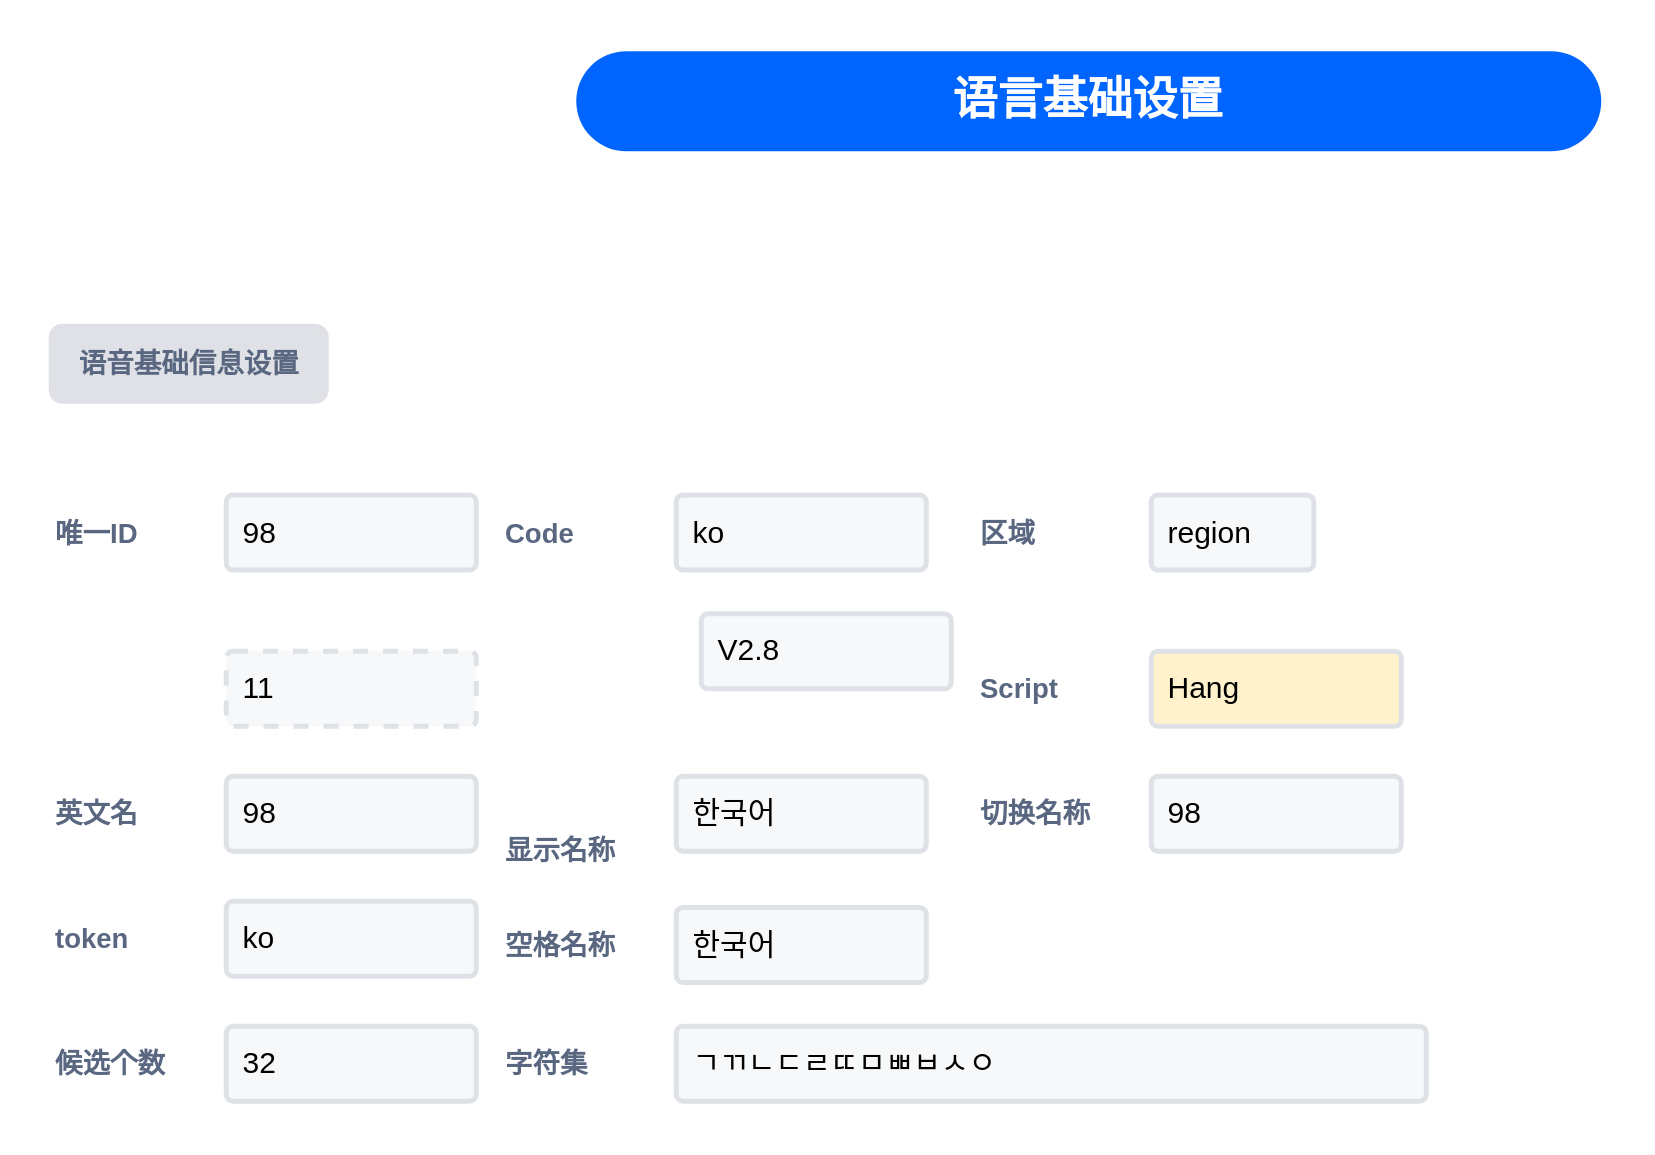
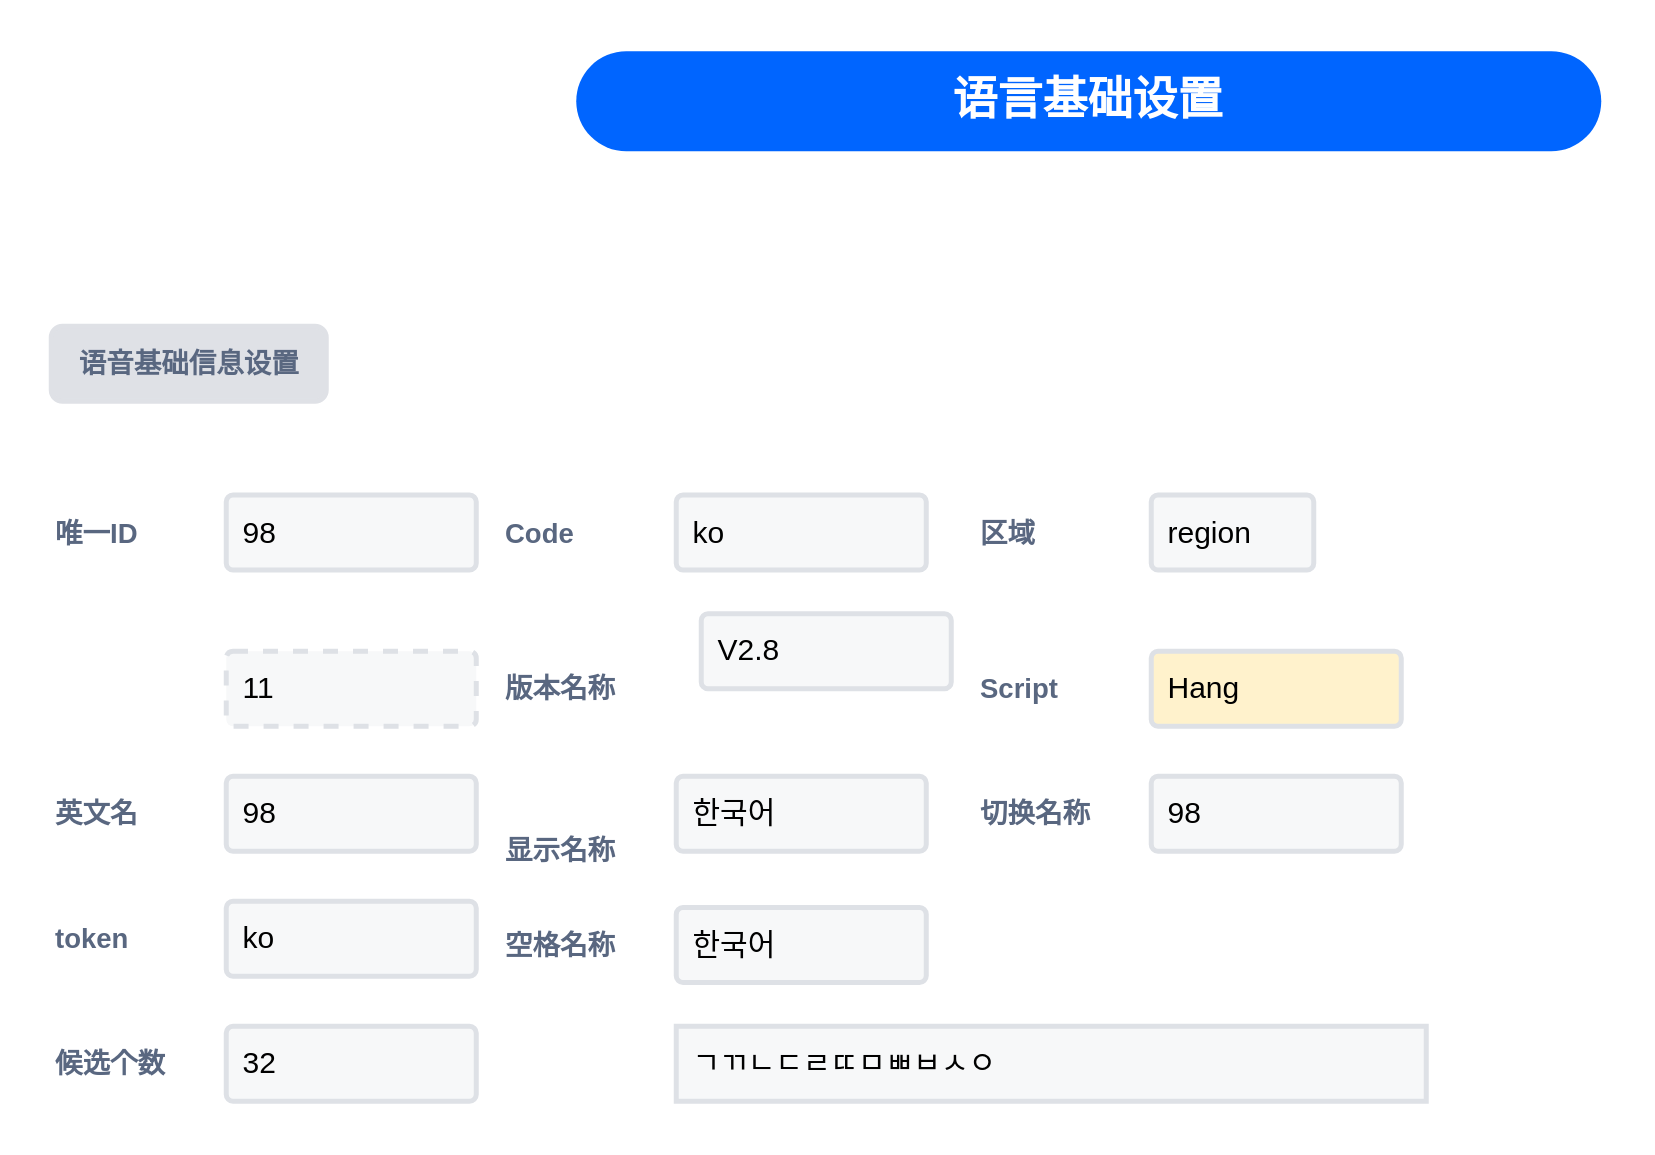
node "版本名称": added
node "字符集": removed
node "ㄱㄲㄴㄷㄹㄸㅁㅃㅂㅅㅇ": shape rounded rectangle -> rectangle
